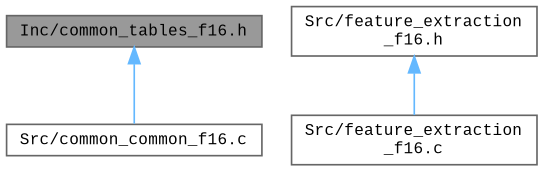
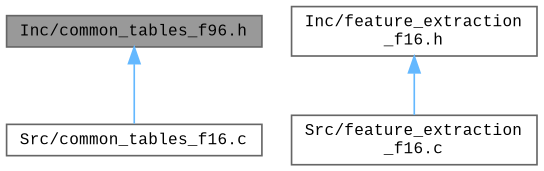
node "Inc/common_tables_f16.h": label "Inc/common_tables_f16.h" -> "Inc/common_tables_f96.h"
node "Src/feature_extraction _f16.h": label "Src/feature_extraction _f16.h" -> "Inc/feature_extraction _f16.h"
node "Src/common_common_f16.c": label "Src/common_common_f16.c" -> "Src/common_tables_f16.c"
